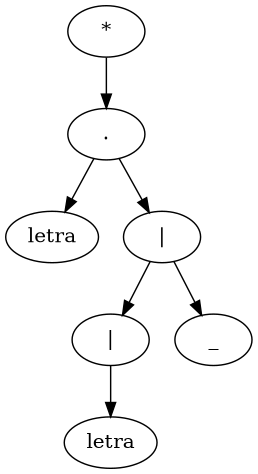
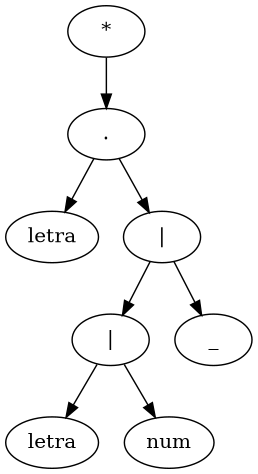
node "num": added
